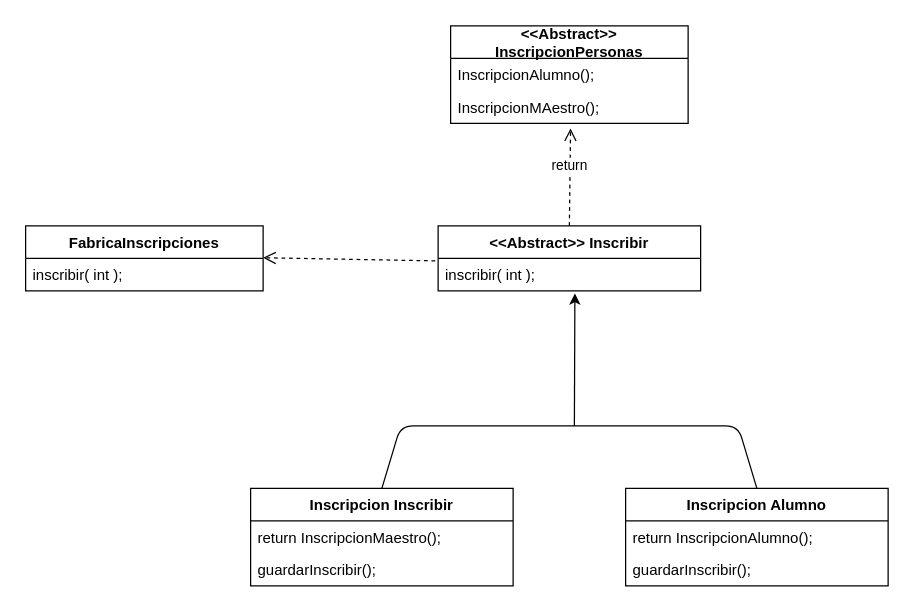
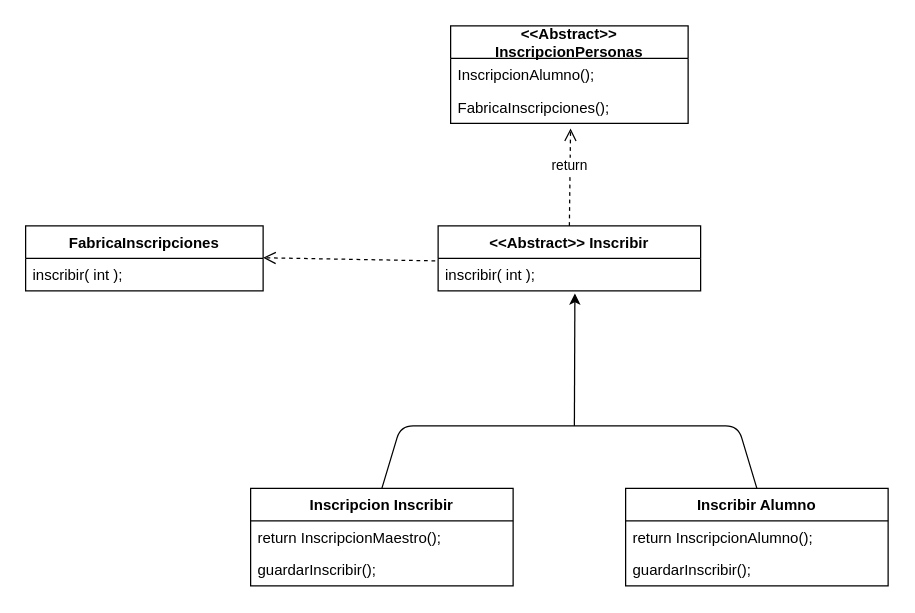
node "InscripcionMAestro();": label "InscripcionMAestro();" -> "FabricaInscripciones();"
node "Inscripcion Alumno": label "Inscripcion Alumno" -> "Inscribir Alumno"
